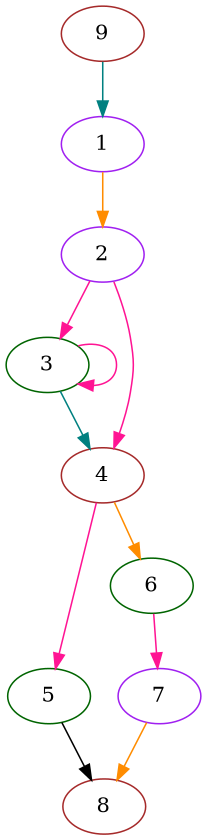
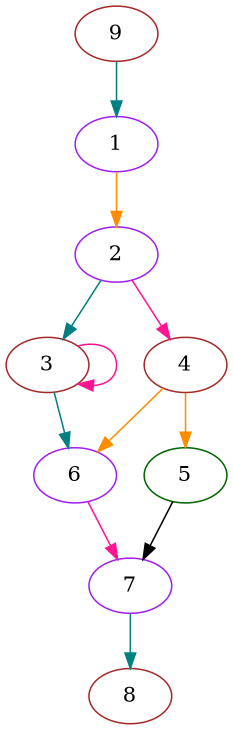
edge "2" -> "3": color deeppink -> teal
node "3": color darkgreen -> brown
edge "3" -> "4": now "3" -> "6"
edge "4" -> "5": color deeppink -> darkorange
node "6": color darkgreen -> purple
edge "5" -> "8": now "5" -> "7"
edge "7" -> "8": color darkorange -> teal
